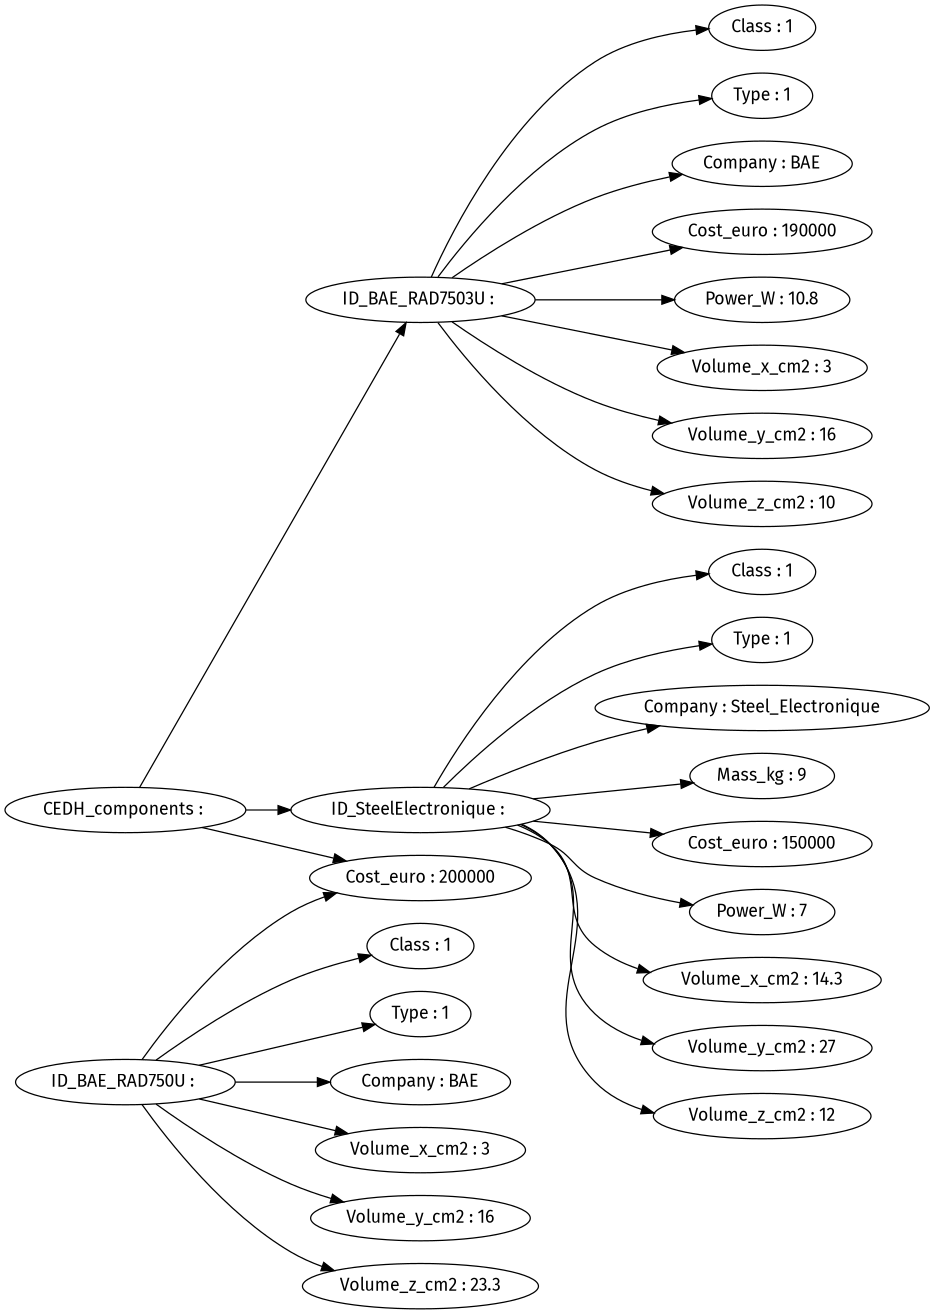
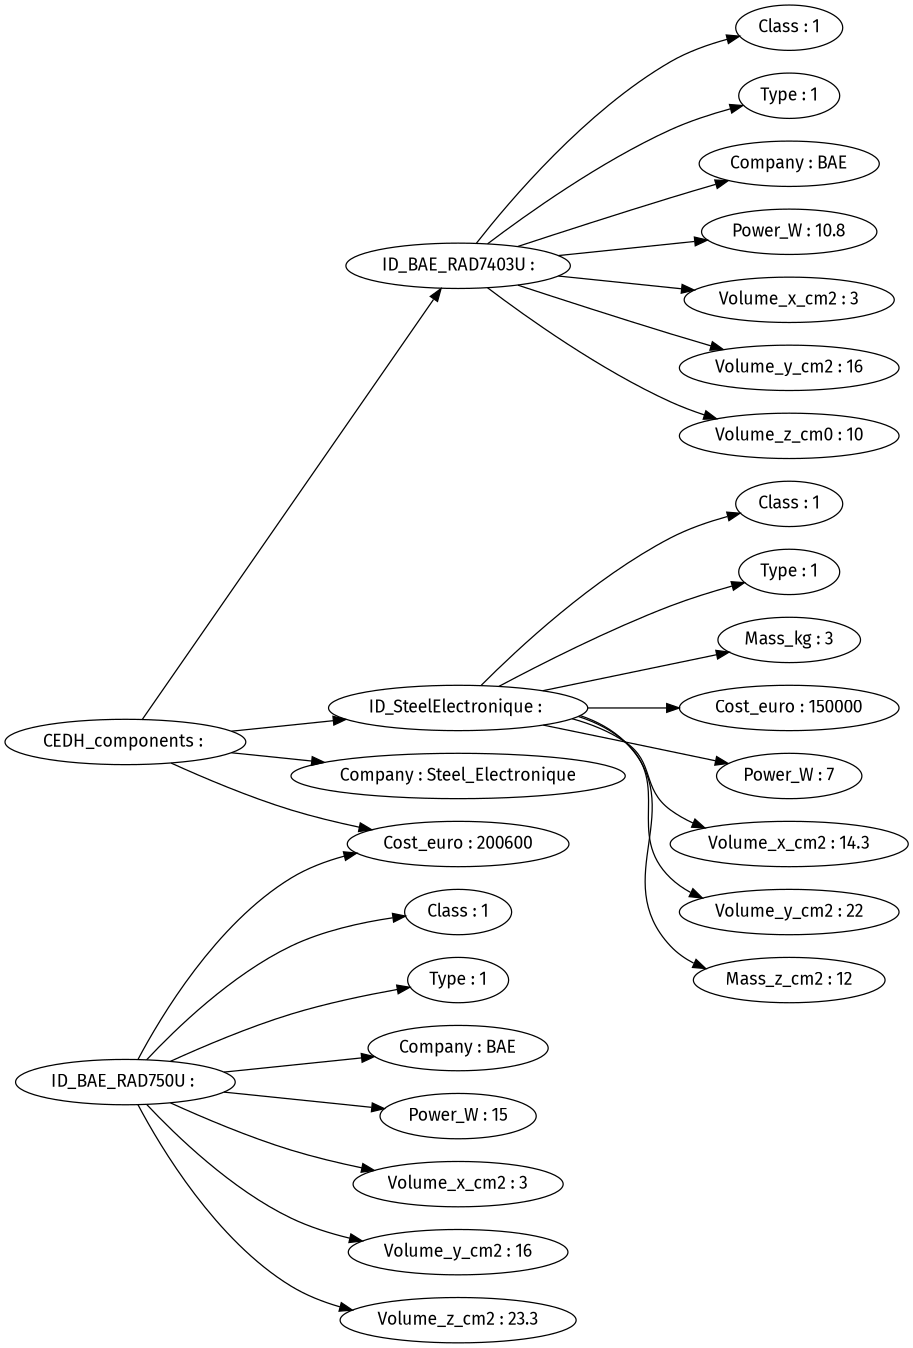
node "Cost_euro : 190000": removed
node "ID_BAE_RAD7503U :": label "ID_BAE_RAD7503U :" -> "ID_BAE_RAD7403U :"
node "Volume_z_cm2 : 10": label "Volume_z_cm2 : 10" -> "Volume_z_cm0 : 10"
edge "ID_SteelElectronique :" -> "Company : Steel_Electronique": now "CEDH_components :" -> "Company : Steel_Electronique"
node "Mass_kg : 9": label "Mass_kg : 9" -> "Mass_kg : 3"
node "Cost_euro : 200000": label "Cost_euro : 200000" -> "Cost_euro : 200600"
node "Volume_y_cm2 : 27": label "Volume_y_cm2 : 27" -> "Volume_y_cm2 : 22"
node "Power_W : 15": added
node "Volume_z_cm2 : 12": label "Volume_z_cm2 : 12" -> "Mass_z_cm2 : 12"
